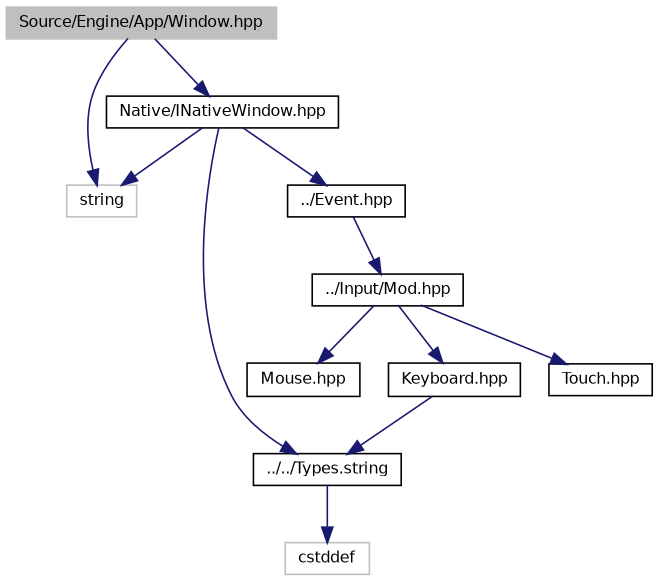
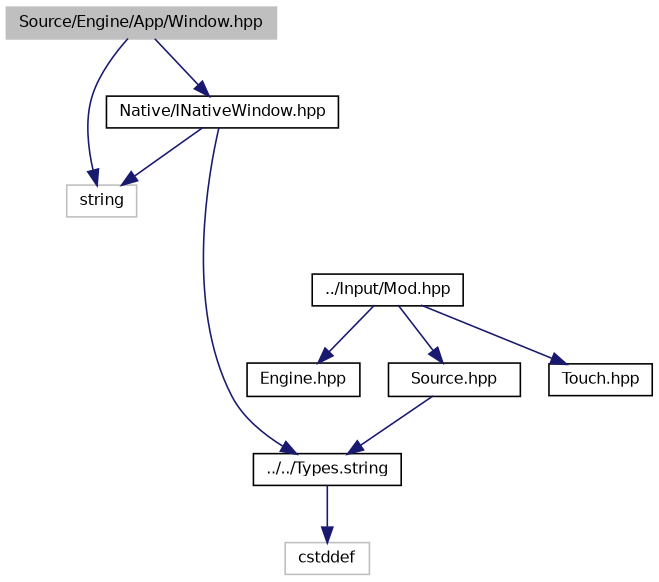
node "../Event.hpp": removed
node "Mouse.hpp": label "Mouse.hpp" -> "Engine.hpp"
node "Keyboard.hpp": label "Keyboard.hpp" -> "Source.hpp"
